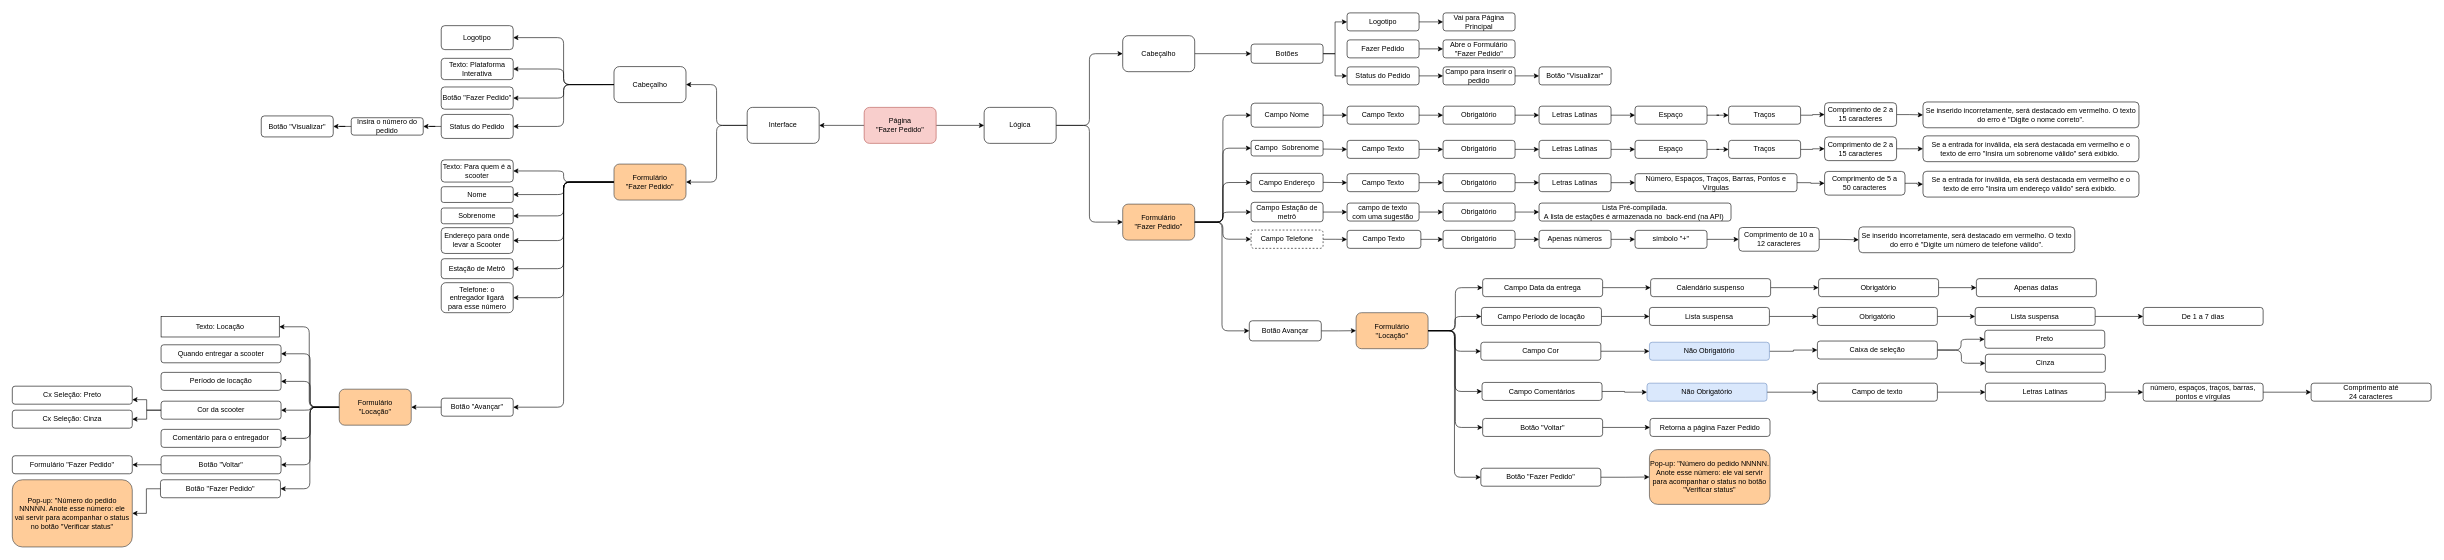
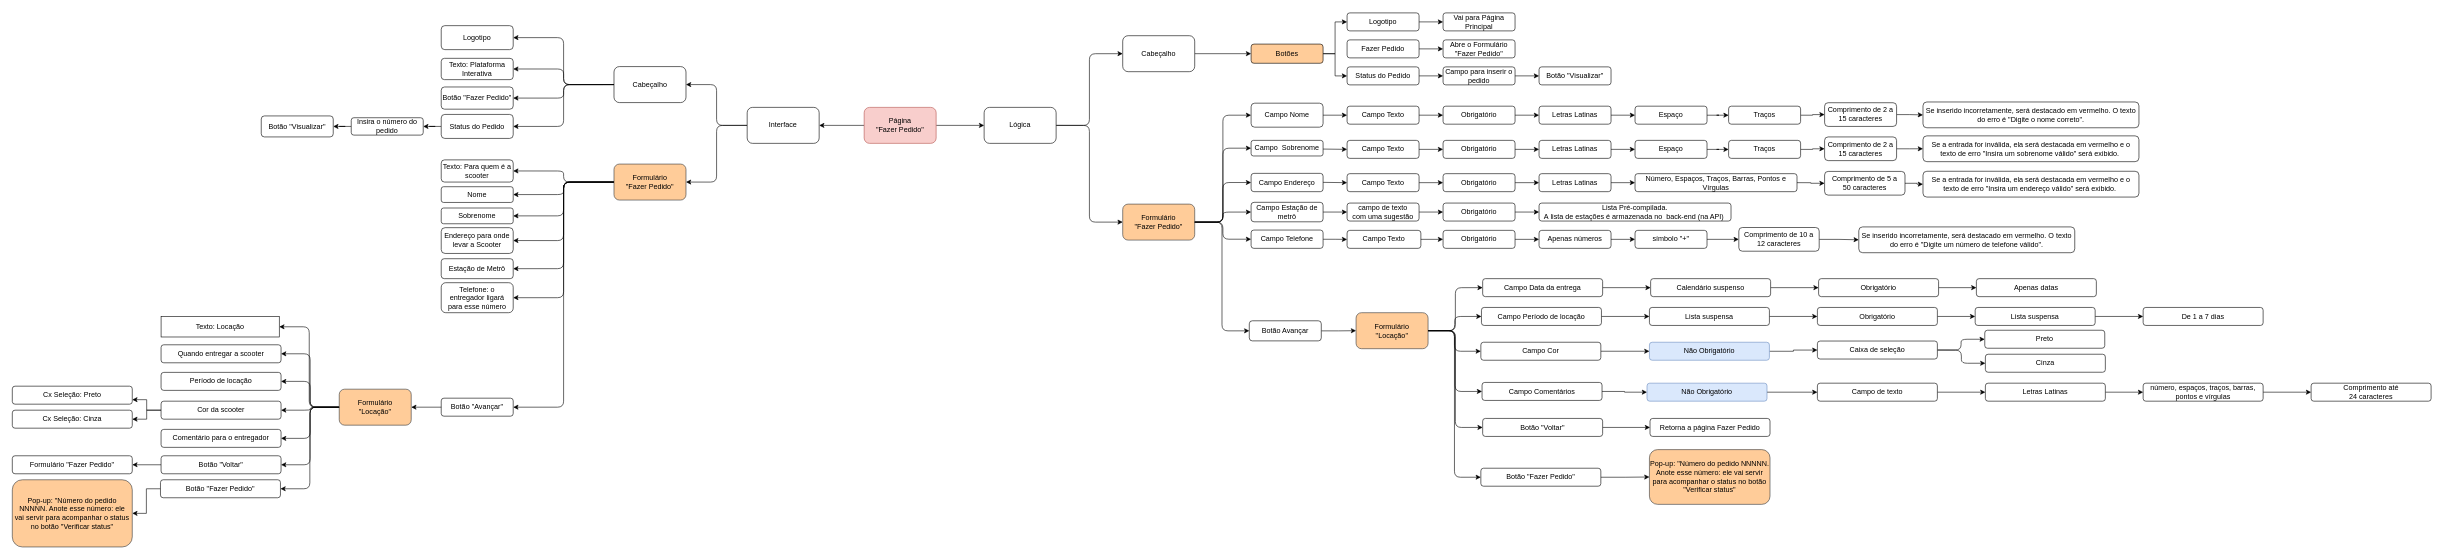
node "Botões": fillcolor #ffffff -> #ffcc99
node "Campo Telefone": style dashed -> solid
